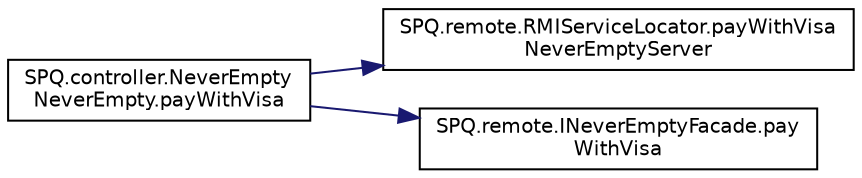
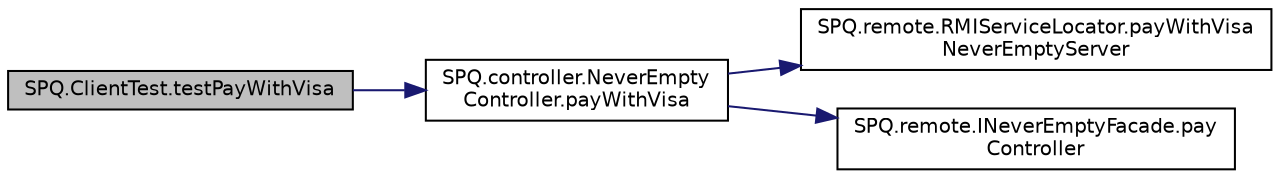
node "SPQ.controller.NeverEmpty NeverEmpty.payWithVisa": label "SPQ.controller.NeverEmpty NeverEmpty.payWithVisa" -> "SPQ.controller.NeverEmpty Controller.payWithVisa"
node "SPQ.ClientTest.testPayWithVisa": added
node "SPQ.remote.INeverEmptyFacade.pay WithVisa": label "SPQ.remote.INeverEmptyFacade.pay WithVisa" -> "SPQ.remote.INeverEmptyFacade.pay Controller"
